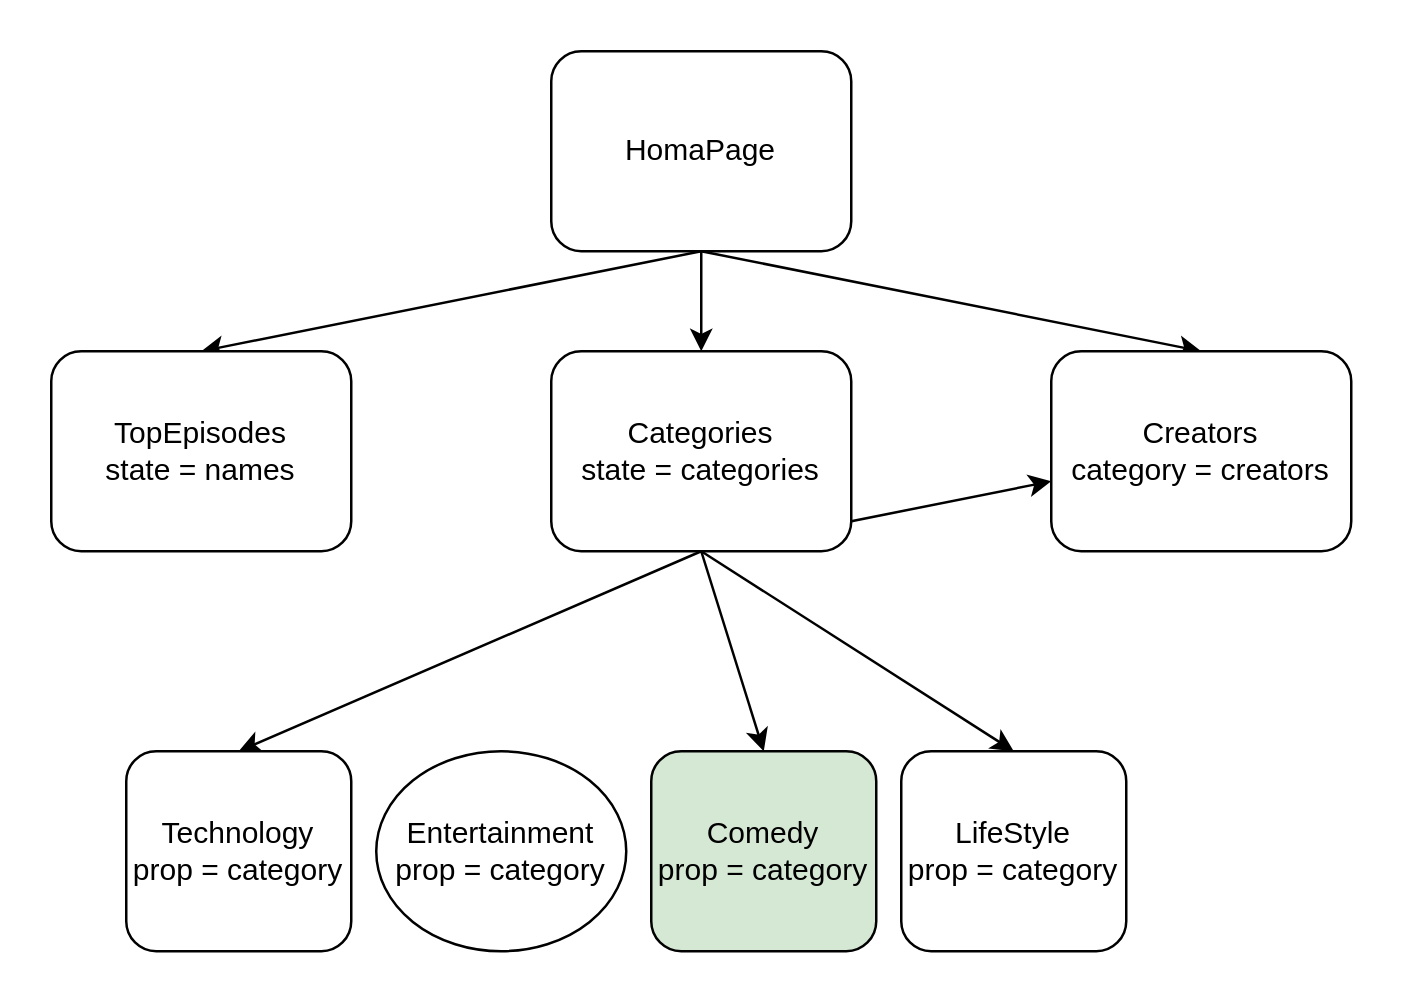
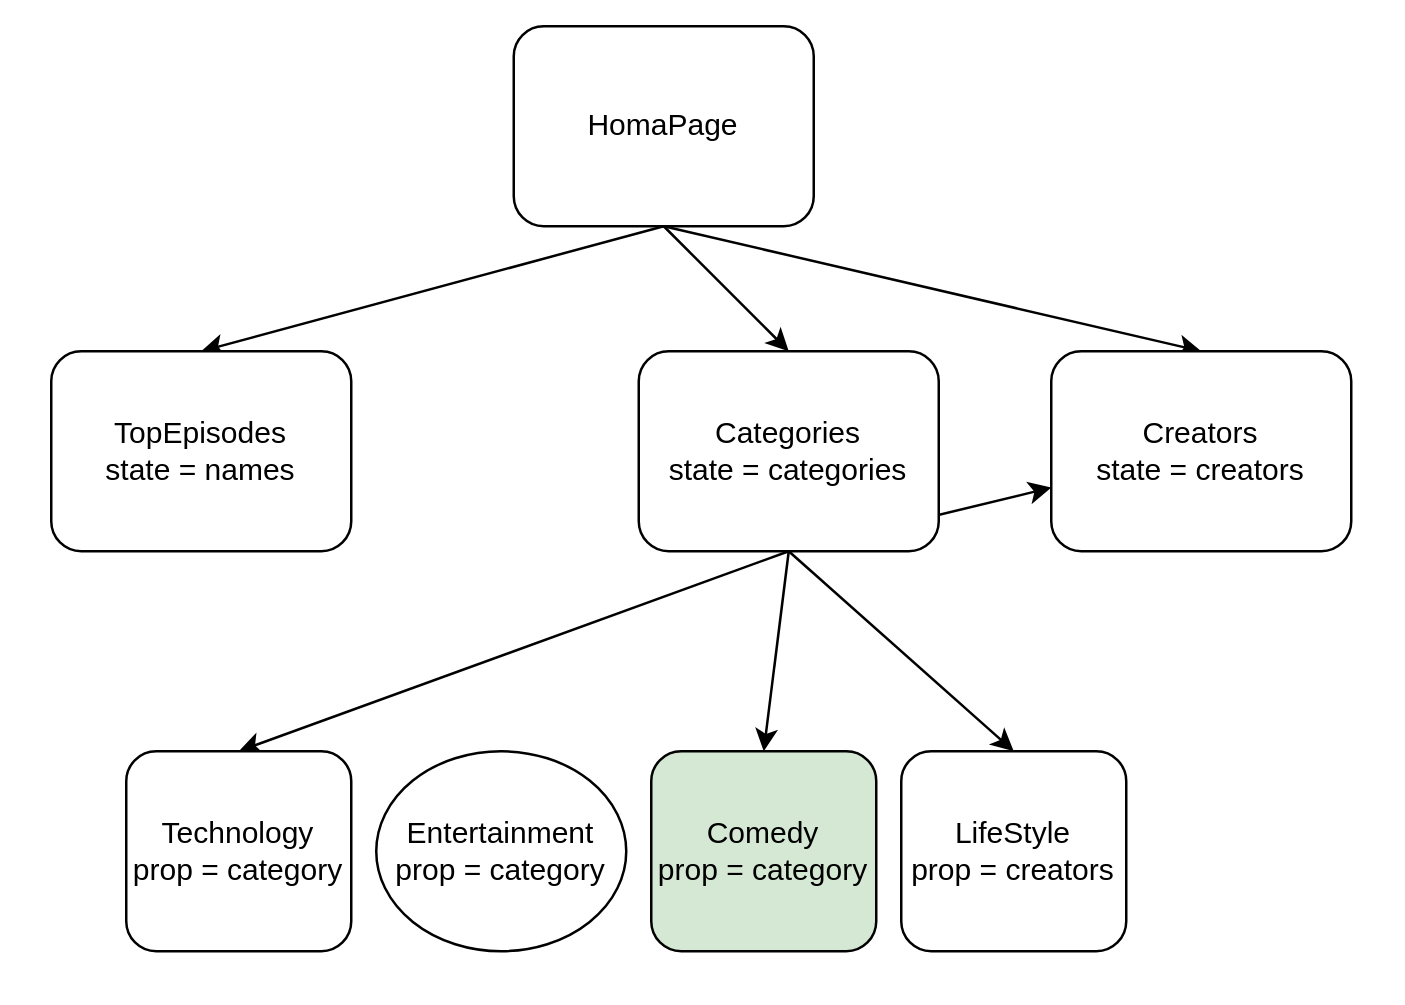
node "HomaPage": moved (701, 151) -> (664, 126)
node "Categories state = categories": moved (701, 451) -> (789, 451)
node "Creators category = creators": label "Creators category = creators" -> "Creators state = creators"
node "LifeStyle prop = category": label "LifeStyle prop = category" -> "LifeStyle prop = creators"
